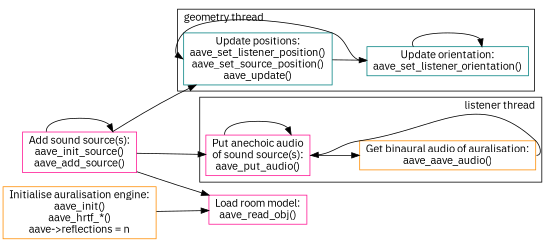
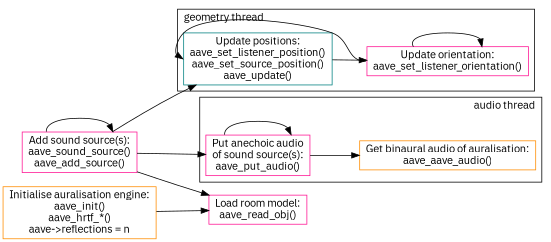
node "Update orientation: aave_set_listener_orientation()": color teal -> deeppink
cluster "listener thread": label "listener thread" -> "audio thread"
edge "Get binaural audio of auralisation: aave_aave_audio()" -> "Put anechoic audio of sound source(s): aave_put_audio()": removed
node "Add sound source(s): aave_init_source() aave_add_source()": label "Add sound source(s): aave_init_source() aave_add_source()" -> "Add sound source(s): aave_sound_source() aave_add_source()"
